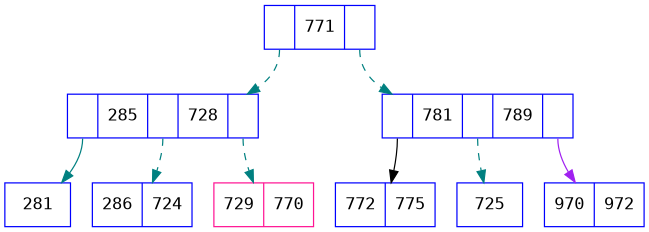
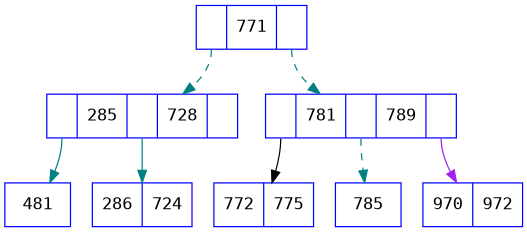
edge "285" -> "286": style dashed -> solid
node "281": label "281" -> "481"
node "729": removed
node "725": label "725" -> "785"
